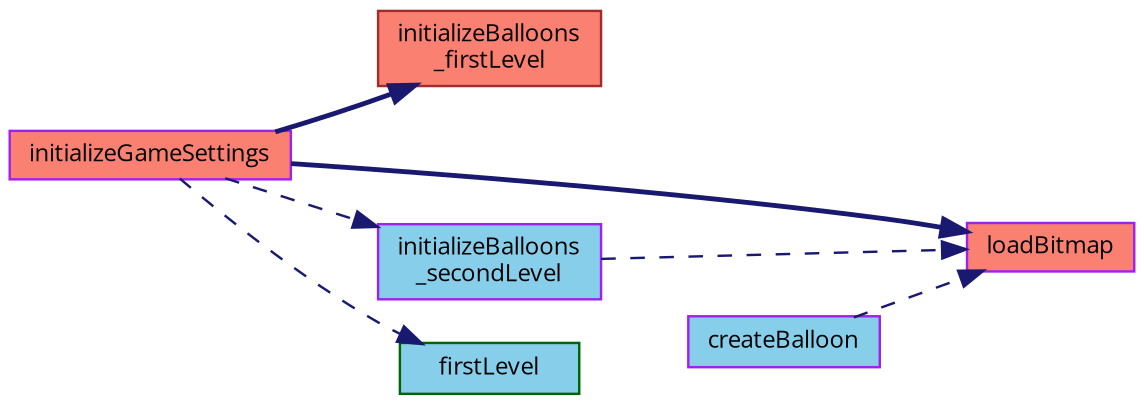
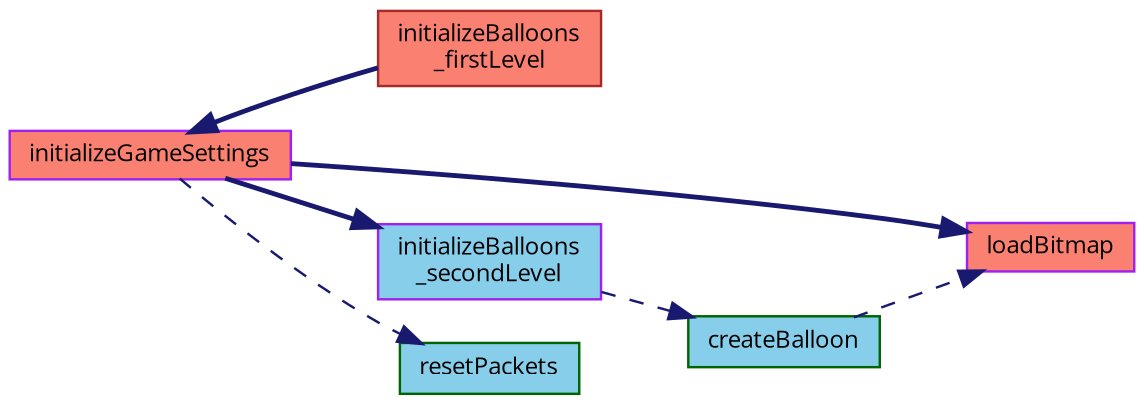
edge "initializeGameSettings" -> "initializeBalloons _firstLevel": reversed
edge "initializeGameSettings" -> "initializeBalloons _secondLevel": style dashed -> bold
edge "initializeBalloons _secondLevel" -> "loadBitmap": now "initializeBalloons _secondLevel" -> "createBalloon"
node "createBalloon": color purple -> darkgreen
node "firstLevel": label "firstLevel" -> "resetPackets"
